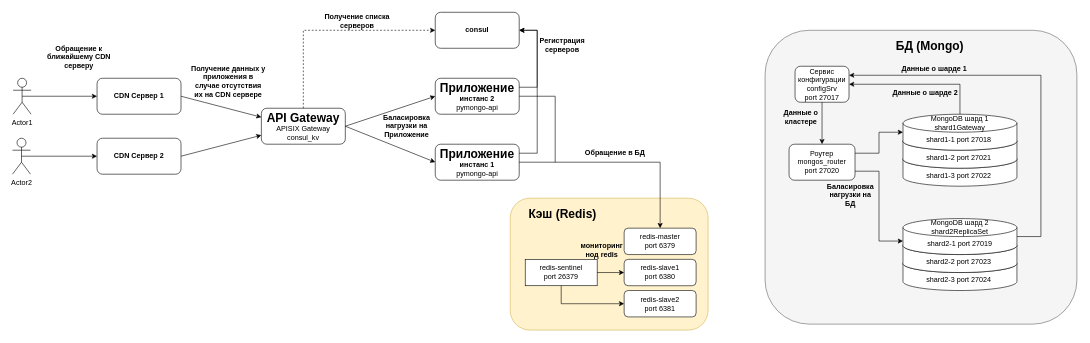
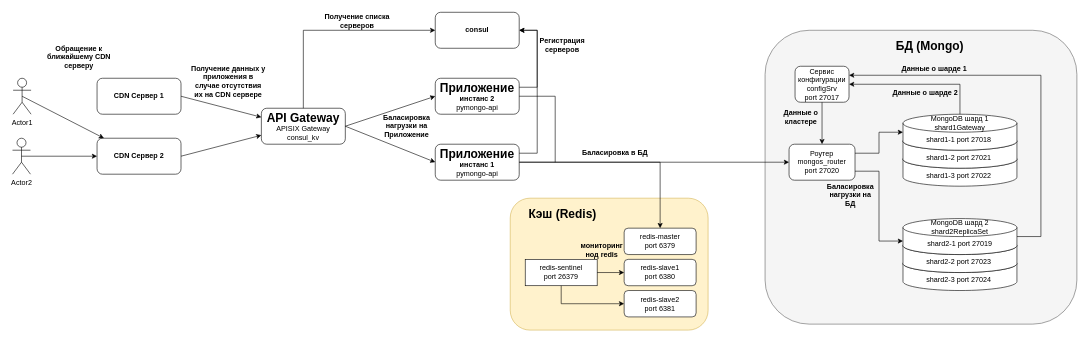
edge "API Gateway APISIX Gateway consul_kv" -> "consul": style dashed -> solid
edge "Actor1" -> "CDN Сервер 1": now "Actor1" -> "CDN Сервер 2"
node "Обращение в БД": label "Обращение в БД" -> "Баласировка в БД"
edge "Приложение инстанс 1 pymongo-api" -> "Роутер mongos_router port 27020": added
